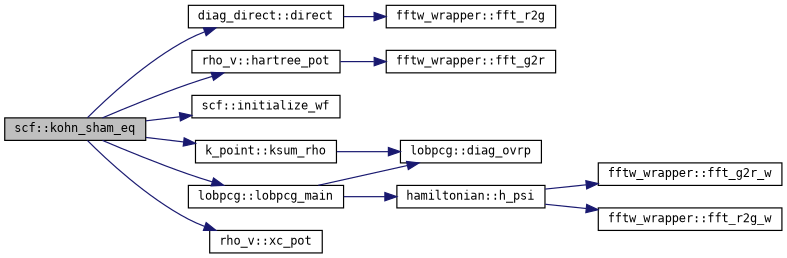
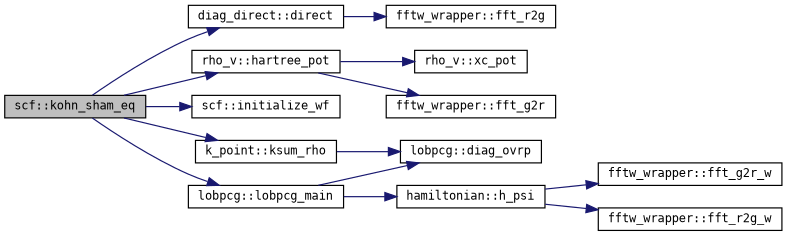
edge "scf::kohn_sham_eq" -> "rho_v::xc_pot": now "rho_v::hartree_pot" -> "rho_v::xc_pot"
